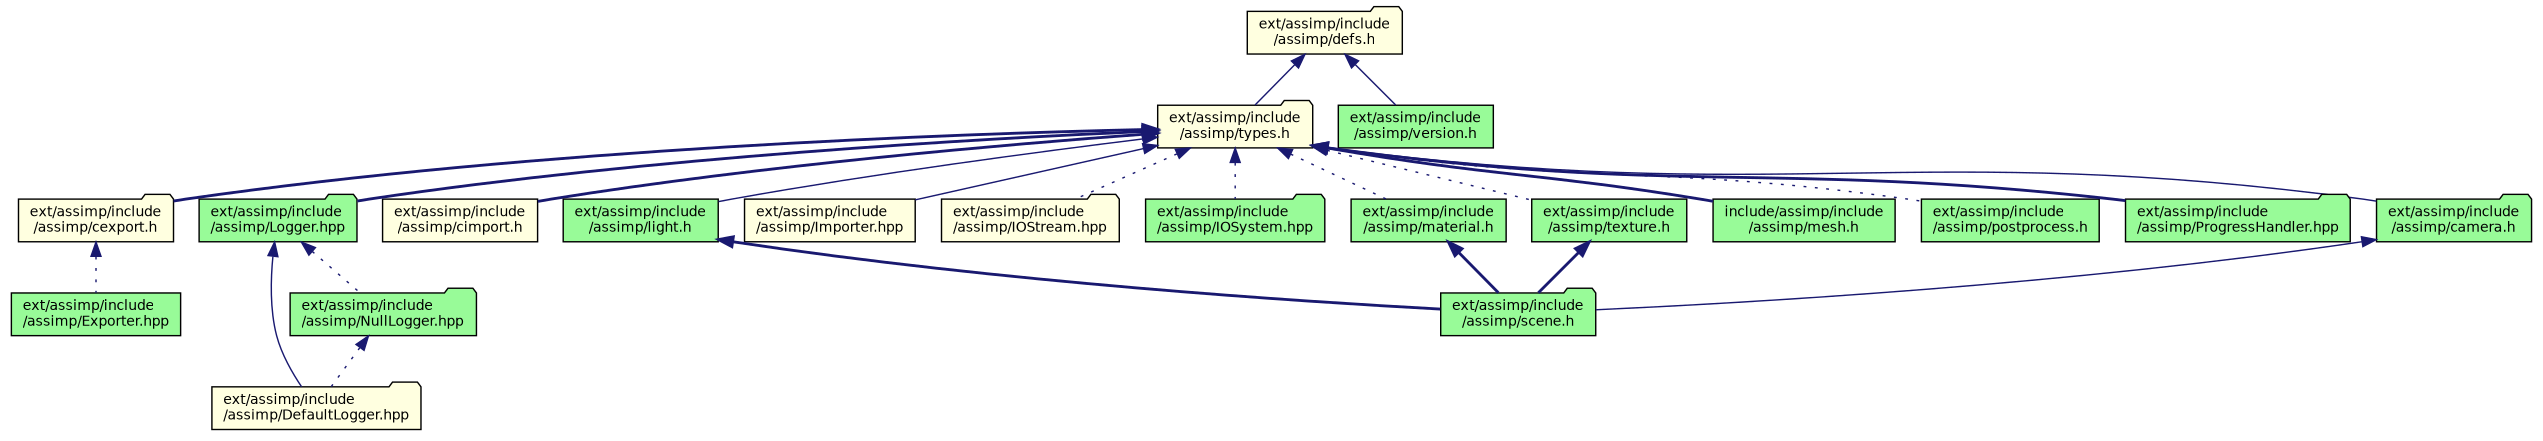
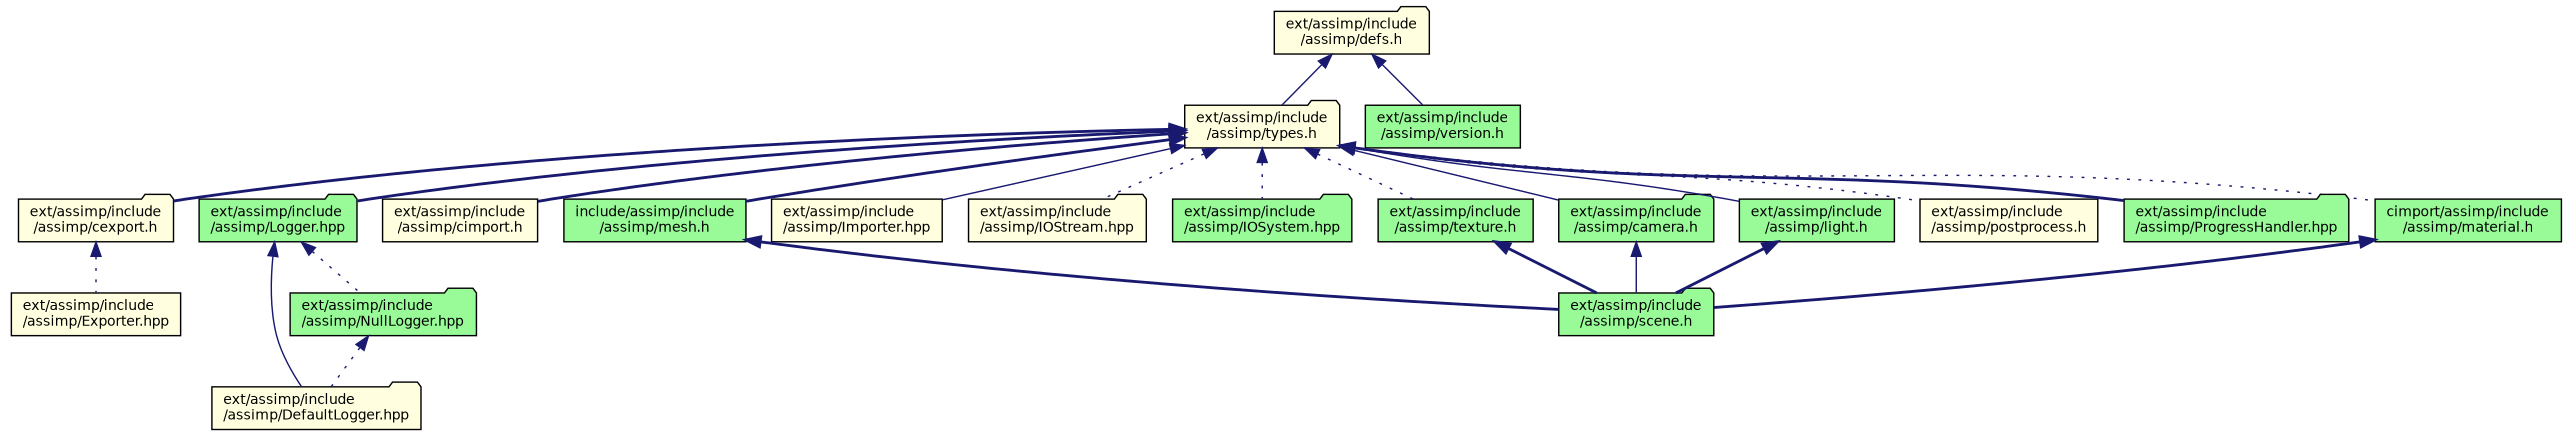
node "ext/assimp/include /assimp/material.h": label "ext/assimp/include /assimp/material.h" -> "cimport/assimp/include /assimp/material.h"
node "ext/assimp/include /assimp/postprocess.h": fillcolor palegreen -> lightyellow
edge "ext/assimp/include /assimp/scene.h" -> "include/assimp/include /assimp/mesh.h": added
node "ext/assimp/include /assimp/Exporter.hpp": fillcolor palegreen -> lightyellow
